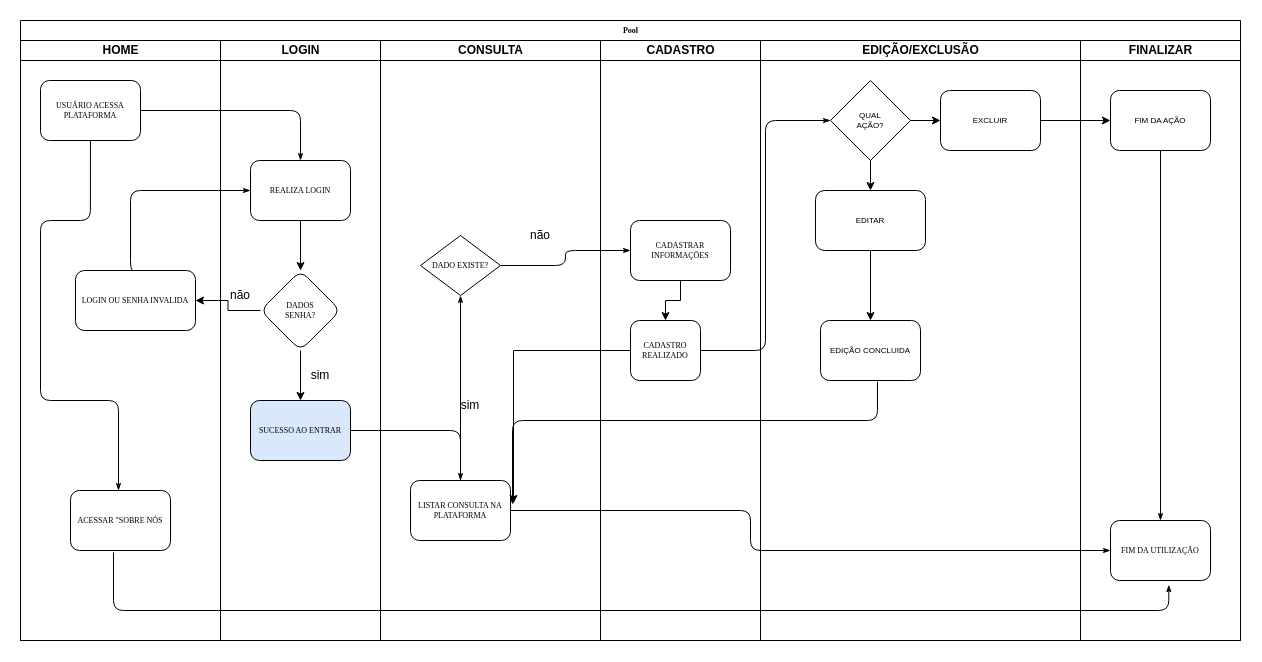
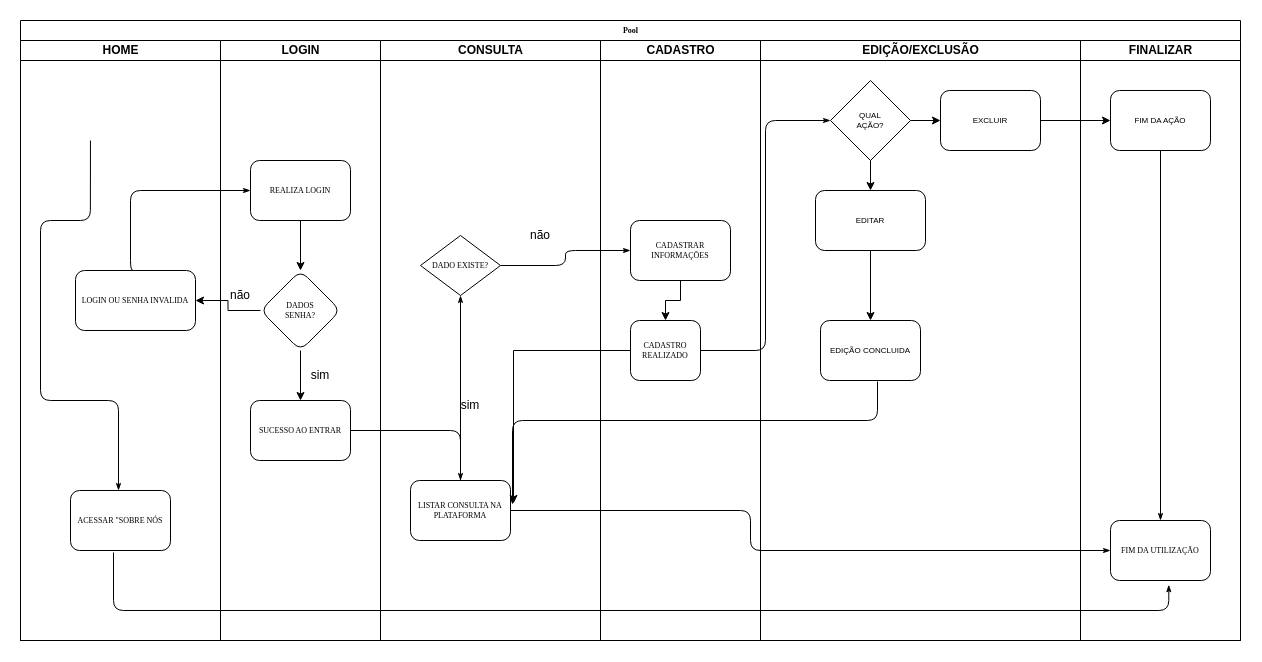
node "USUÁRIO ACESSA PLATAFORMA": removed
edge "USUÁRIO ACESSA PLATAFORMA" -> "REALIZA LOGIN": removed
node "SUCESSO AO ENTRAR": fillcolor #dae8fc -> #ffffff
